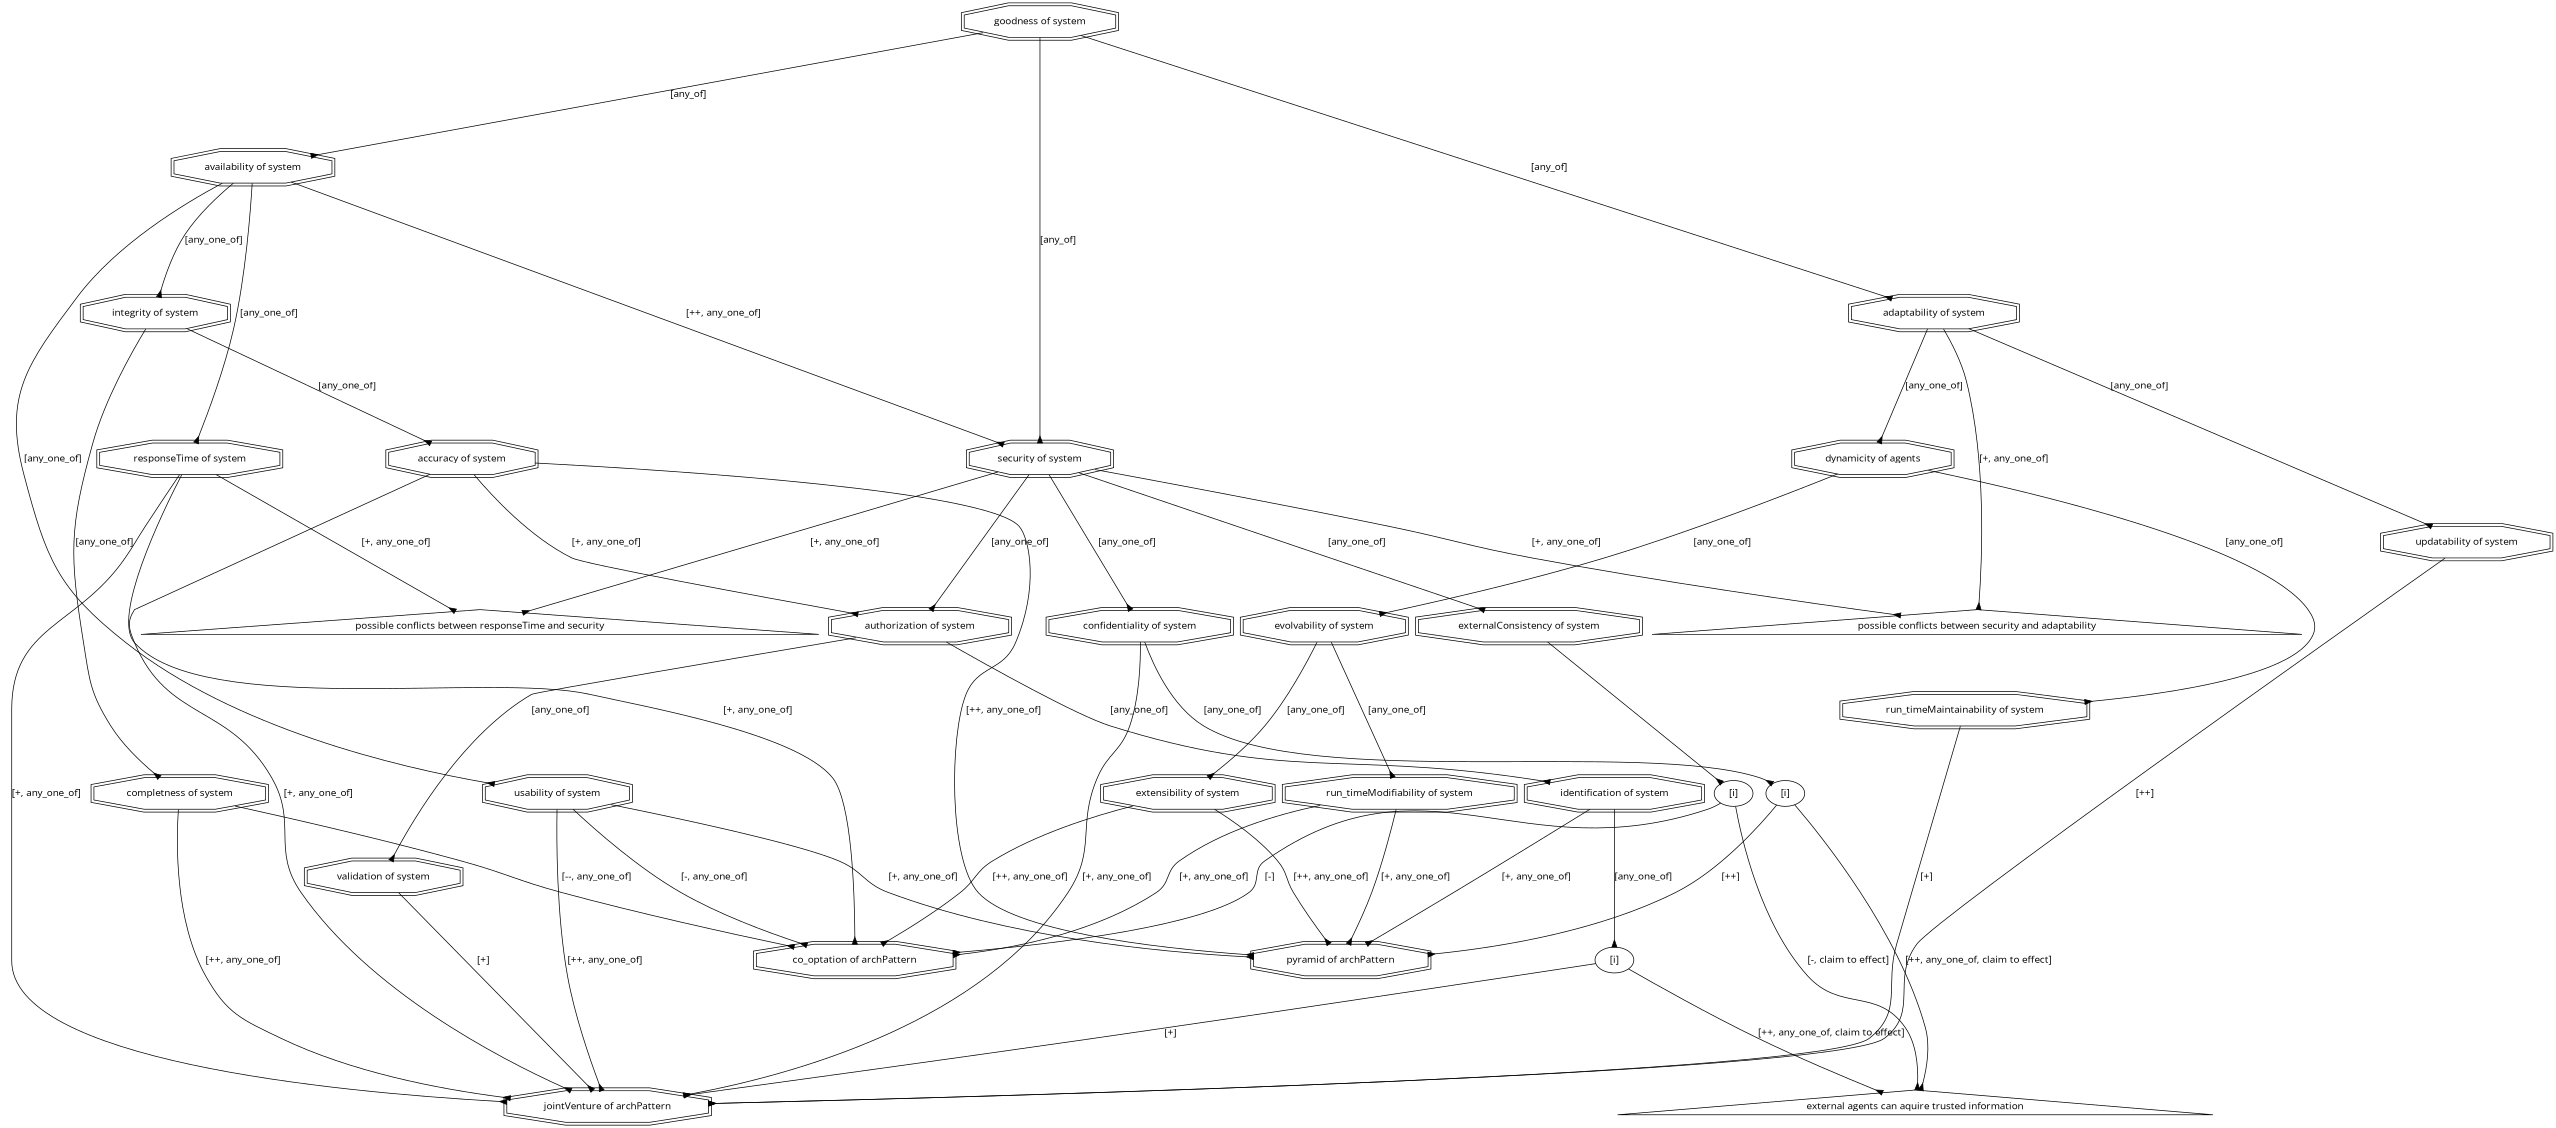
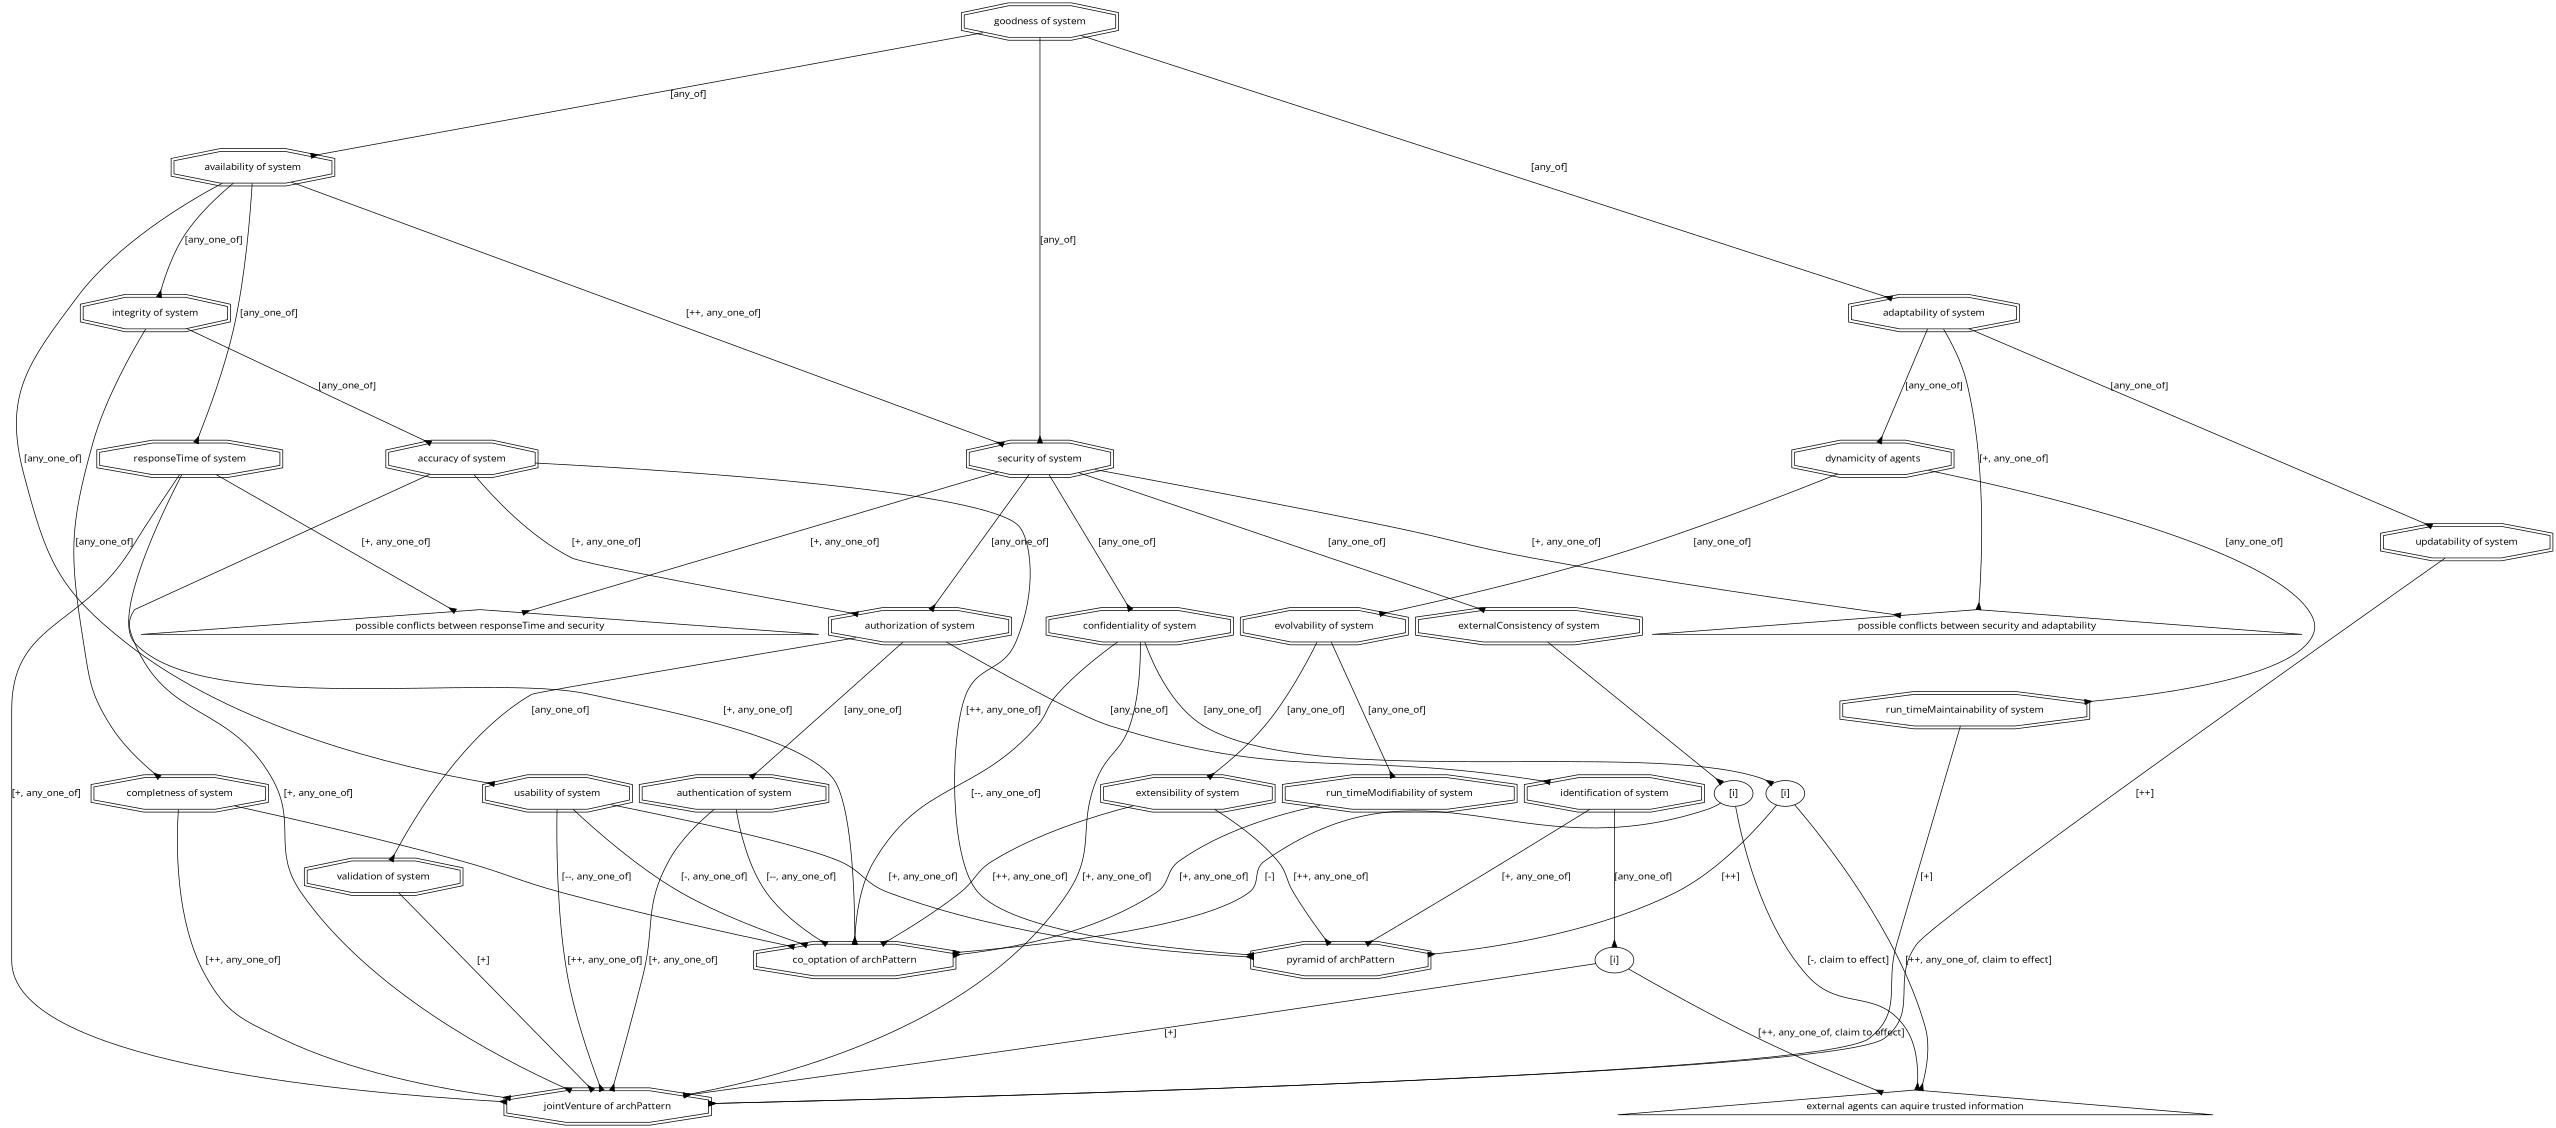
edge "confidentiality of system" -> "co_optation of archPattern": added, label "[--, any_one_of]"
node "authentication of system": added
edge "run_timeModifiability of system" -> "pyramid of archPattern": removed, label "[+, any_one_of]"
